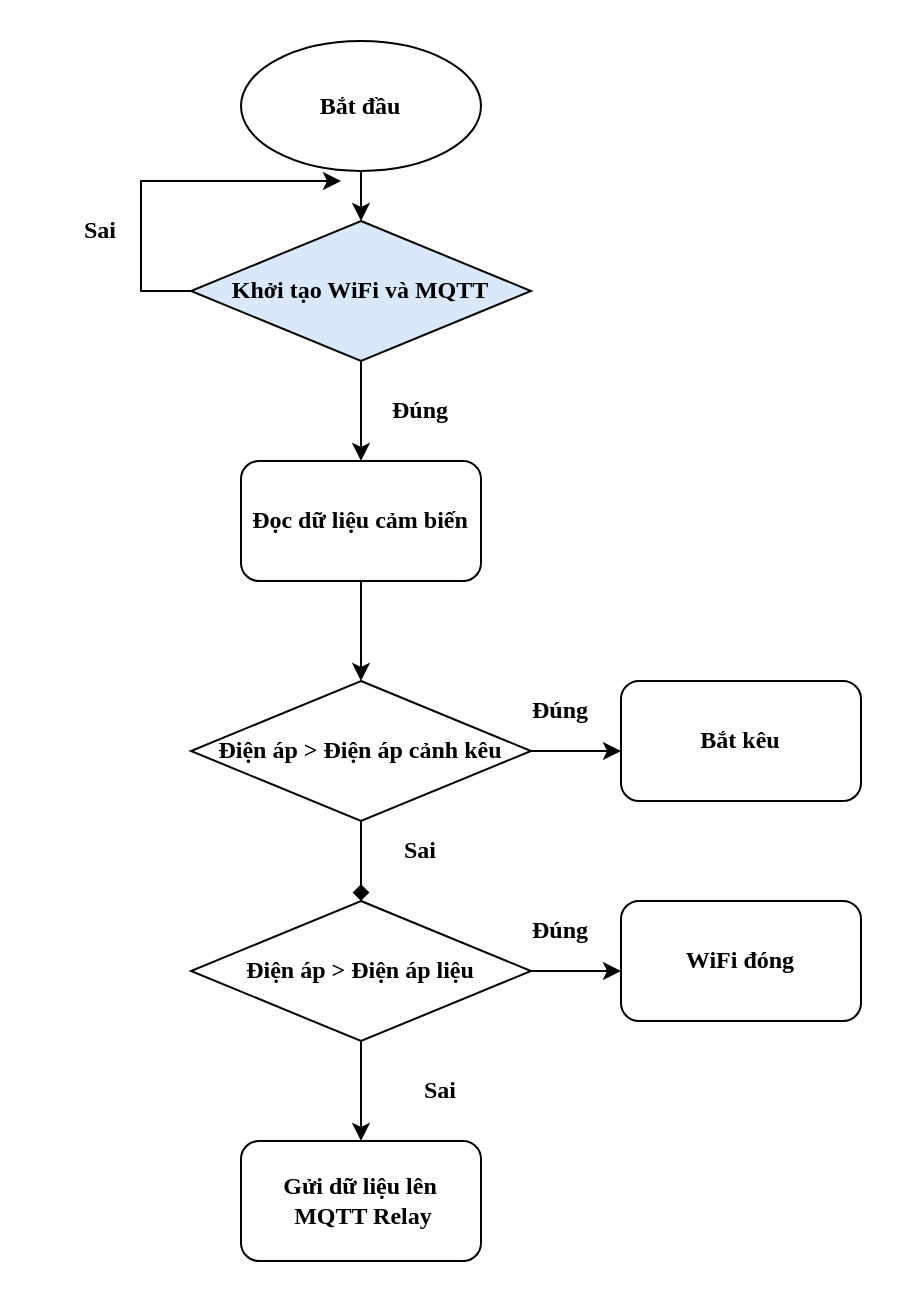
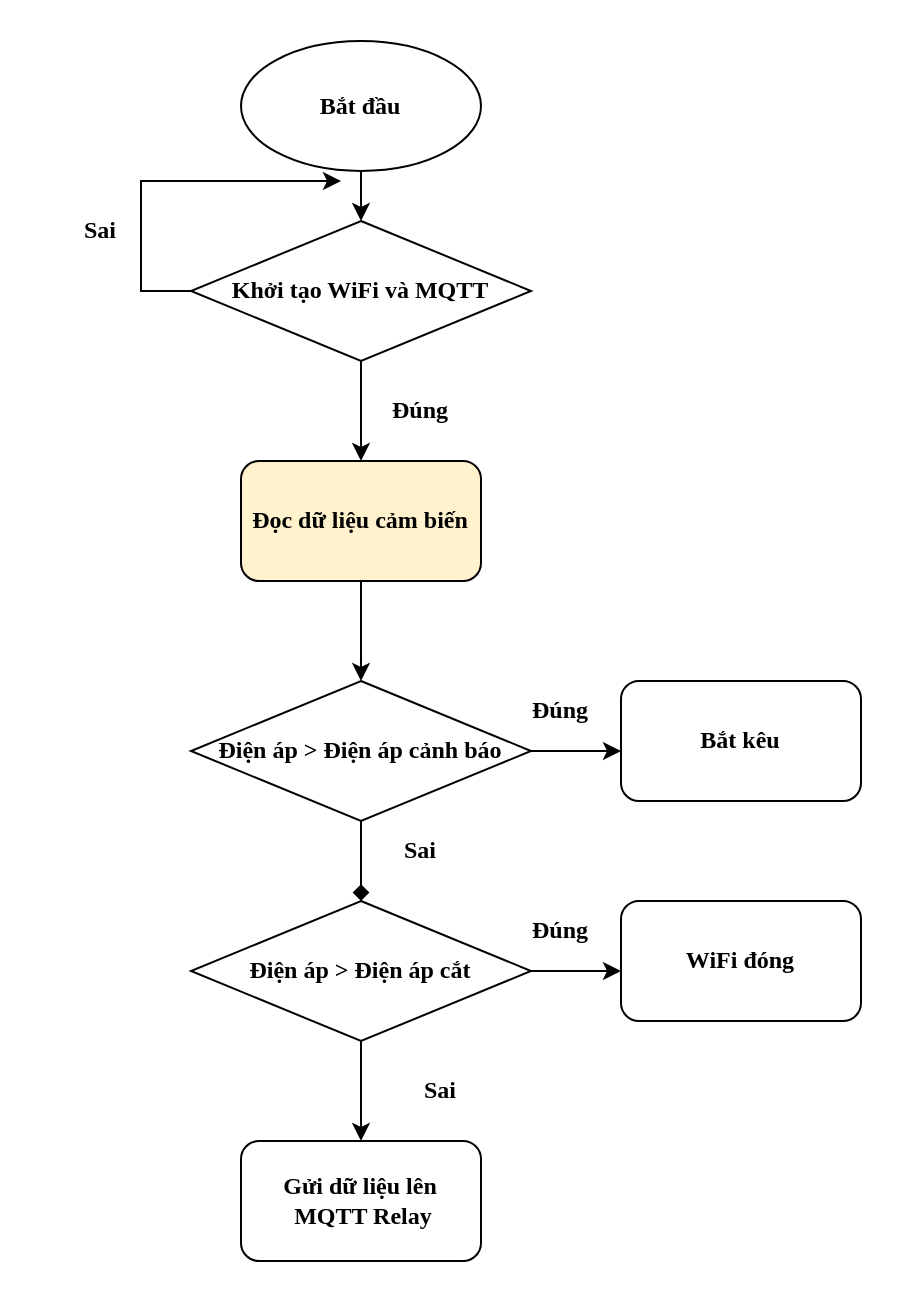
node "Khởi tạo WiFi và MQTT": fillcolor #dae8fc -> #ffffff
node "Đọc dữ liệu cảm biến": fillcolor #ffffff -> #fff2cc
node "Điện áp > Điện áp cảnh kêu": label "Điện áp > Điện áp cảnh kêu" -> "Điện áp > Điện áp cảnh báo"
node "Điện áp > Điện áp liệu": label "Điện áp > Điện áp liệu" -> "Điện áp > Điện áp cắt"
